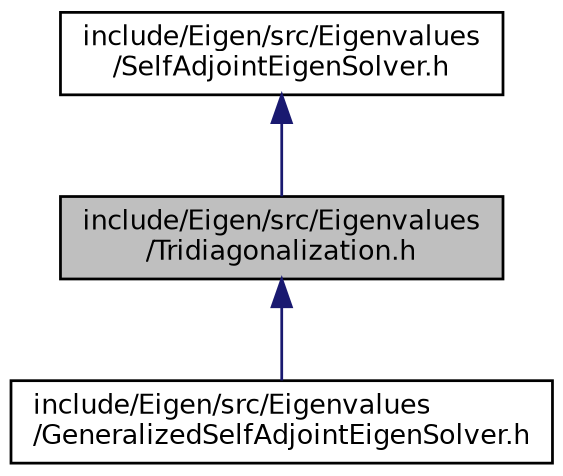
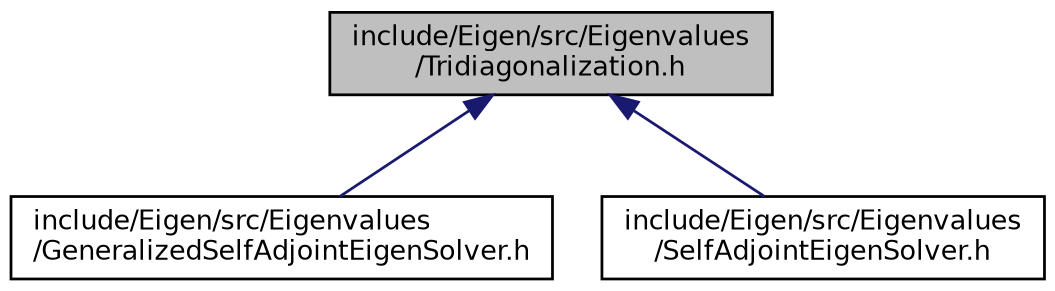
edge "include/Eigen/src/Eigenvalues /Tridiagonalization.h" -> "include/Eigen/src/Eigenvalues /SelfAdjointEigenSolver.h": reversed
